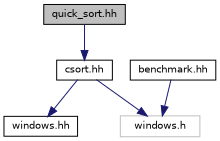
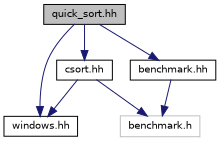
edge "quick_sort.hh" -> "benchmark.hh": added
edge "quick_sort.hh" -> "windows.hh": added
node "windows.h": label "windows.h" -> "benchmark.h"
